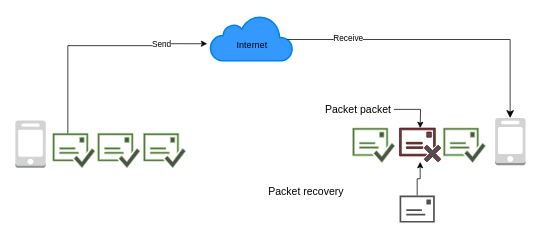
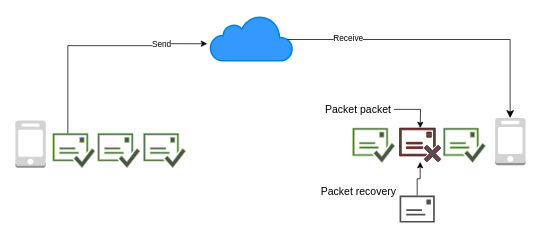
node "Internet": removed
node "Packet recovery": moved (306, 192) -> (359, 192)
